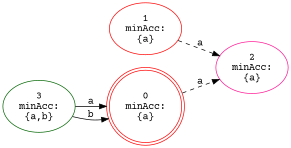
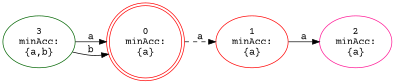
edge "1 minAcc: {a}" -> "2 minAcc: {a}": style dashed -> solid
edge "0 minAcc: {a}" -> "2 minAcc: {a}": now "0 minAcc: {a}" -> "1 minAcc: {a}"
